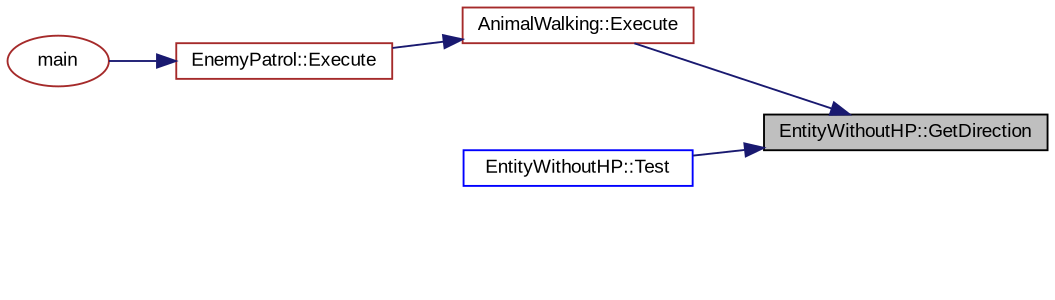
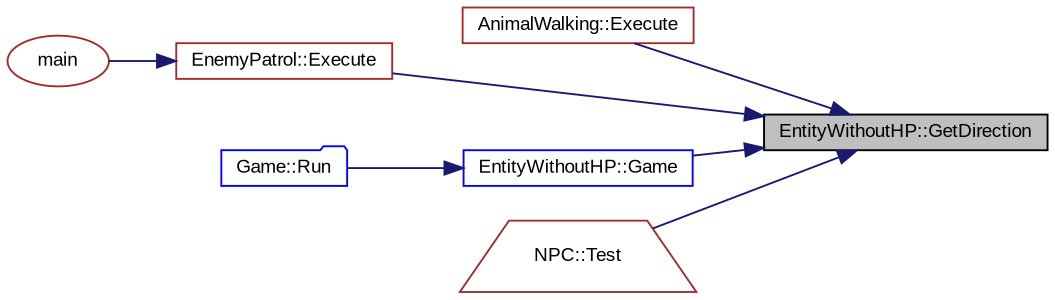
edge "EnemyPatrol::Execute" -> "AnimalWalking::Execute": now "EnemyPatrol::Execute" -> "EntityWithoutHP::GetDirection"
node "Game::Run": added
node "EntityWithoutHP::Test": label "EntityWithoutHP::Test" -> "EntityWithoutHP::Game"
node "NPC::Test": added
